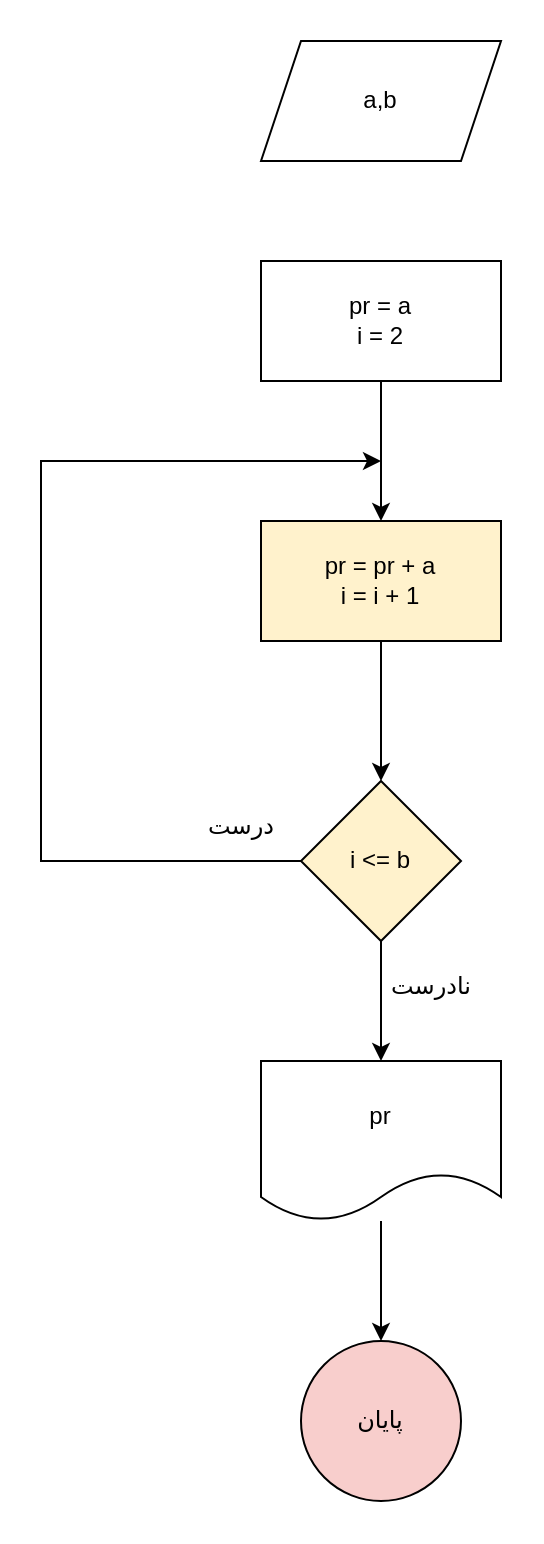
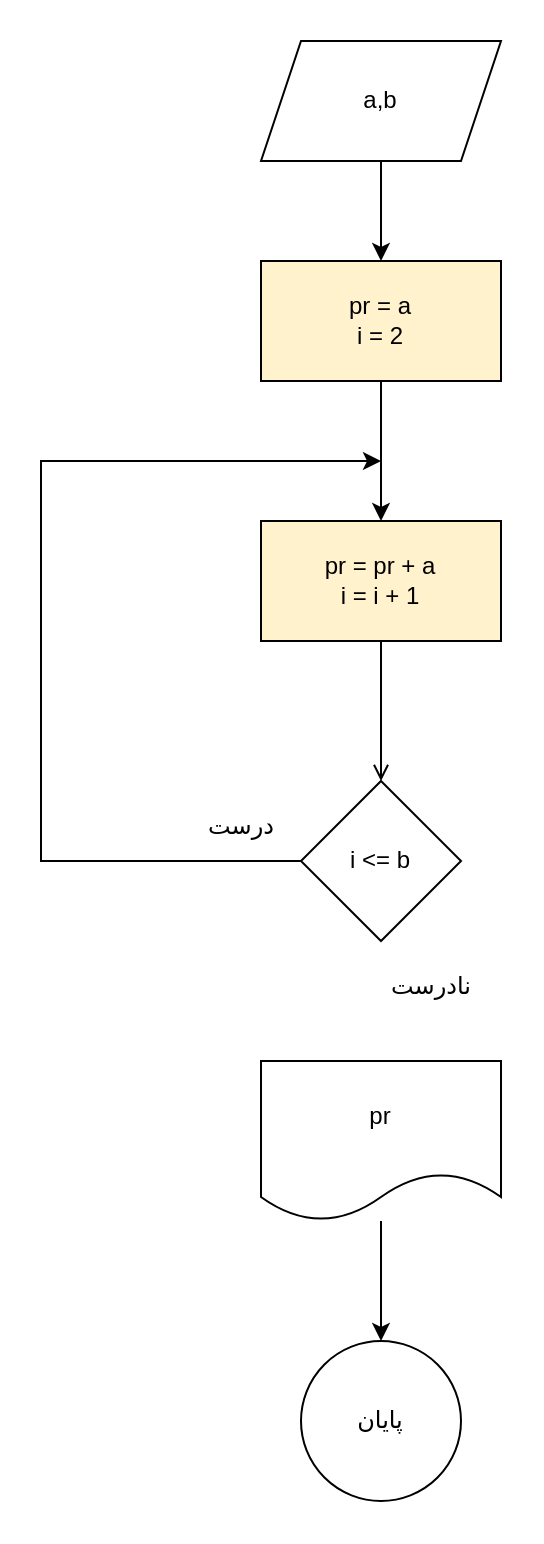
edge "a,b" -> "pr = a i = 2": added
node "pr = a i = 2": fillcolor #ffffff -> #fff2cc
edge "pr = pr + a i = i + 1" -> "i <= b": arrowhead classic -> open
node "i <= b": fillcolor #fff2cc -> #ffffff
edge "i <= b" -> "pr": removed
node "پایان": fillcolor #f8cecc -> #ffffff
